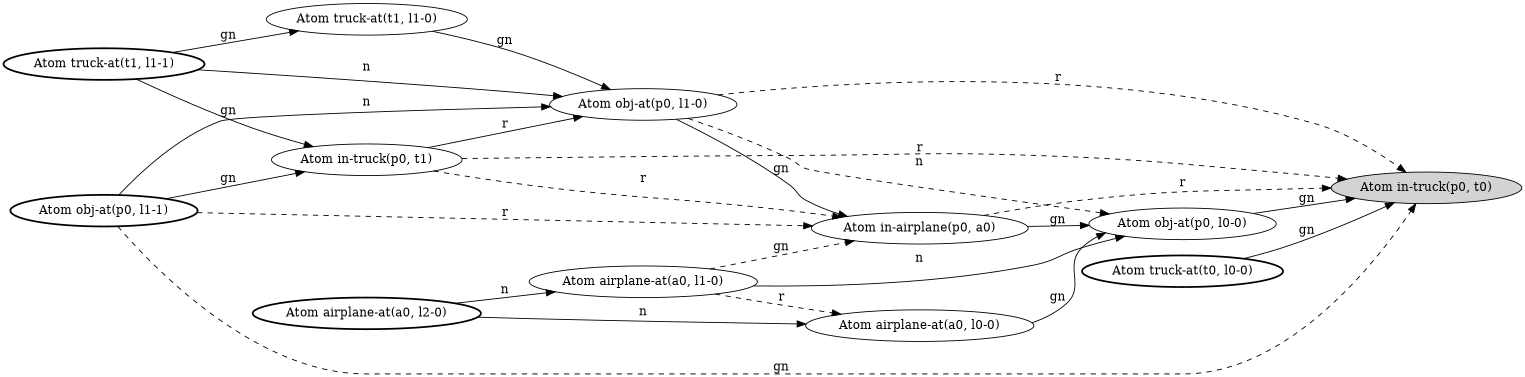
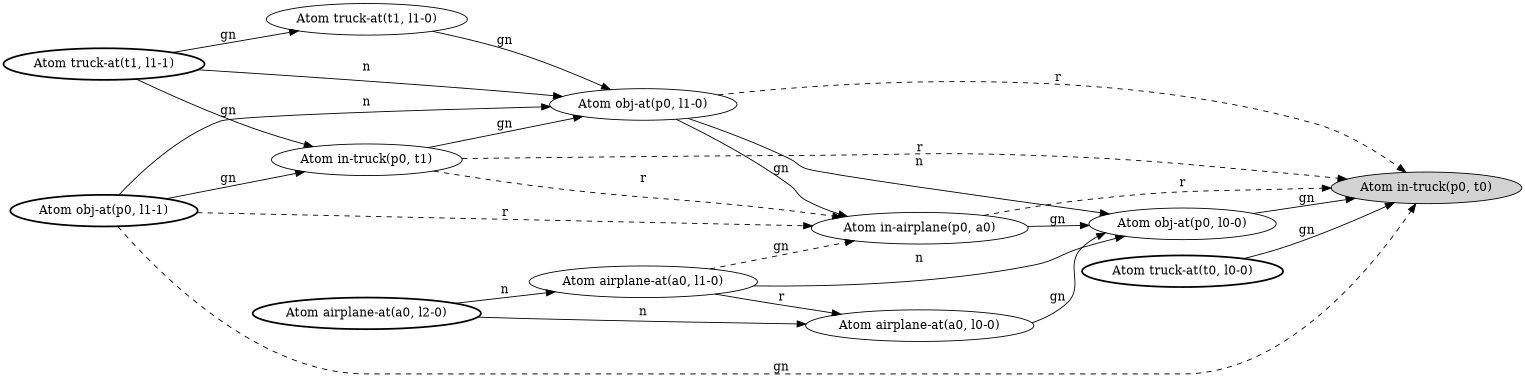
edge "Atom in-truck(p0, t1)" -> "Atom obj-at(p0, l1-0)": label "r" -> "gn"
edge "Atom obj-at(p0, l1-0)" -> "Atom obj-at(p0, l0-0)": style dashed -> solid
edge "Atom airplane-at(a0, l1-0)" -> "Atom airplane-at(a0, l0-0)": style dashed -> solid
